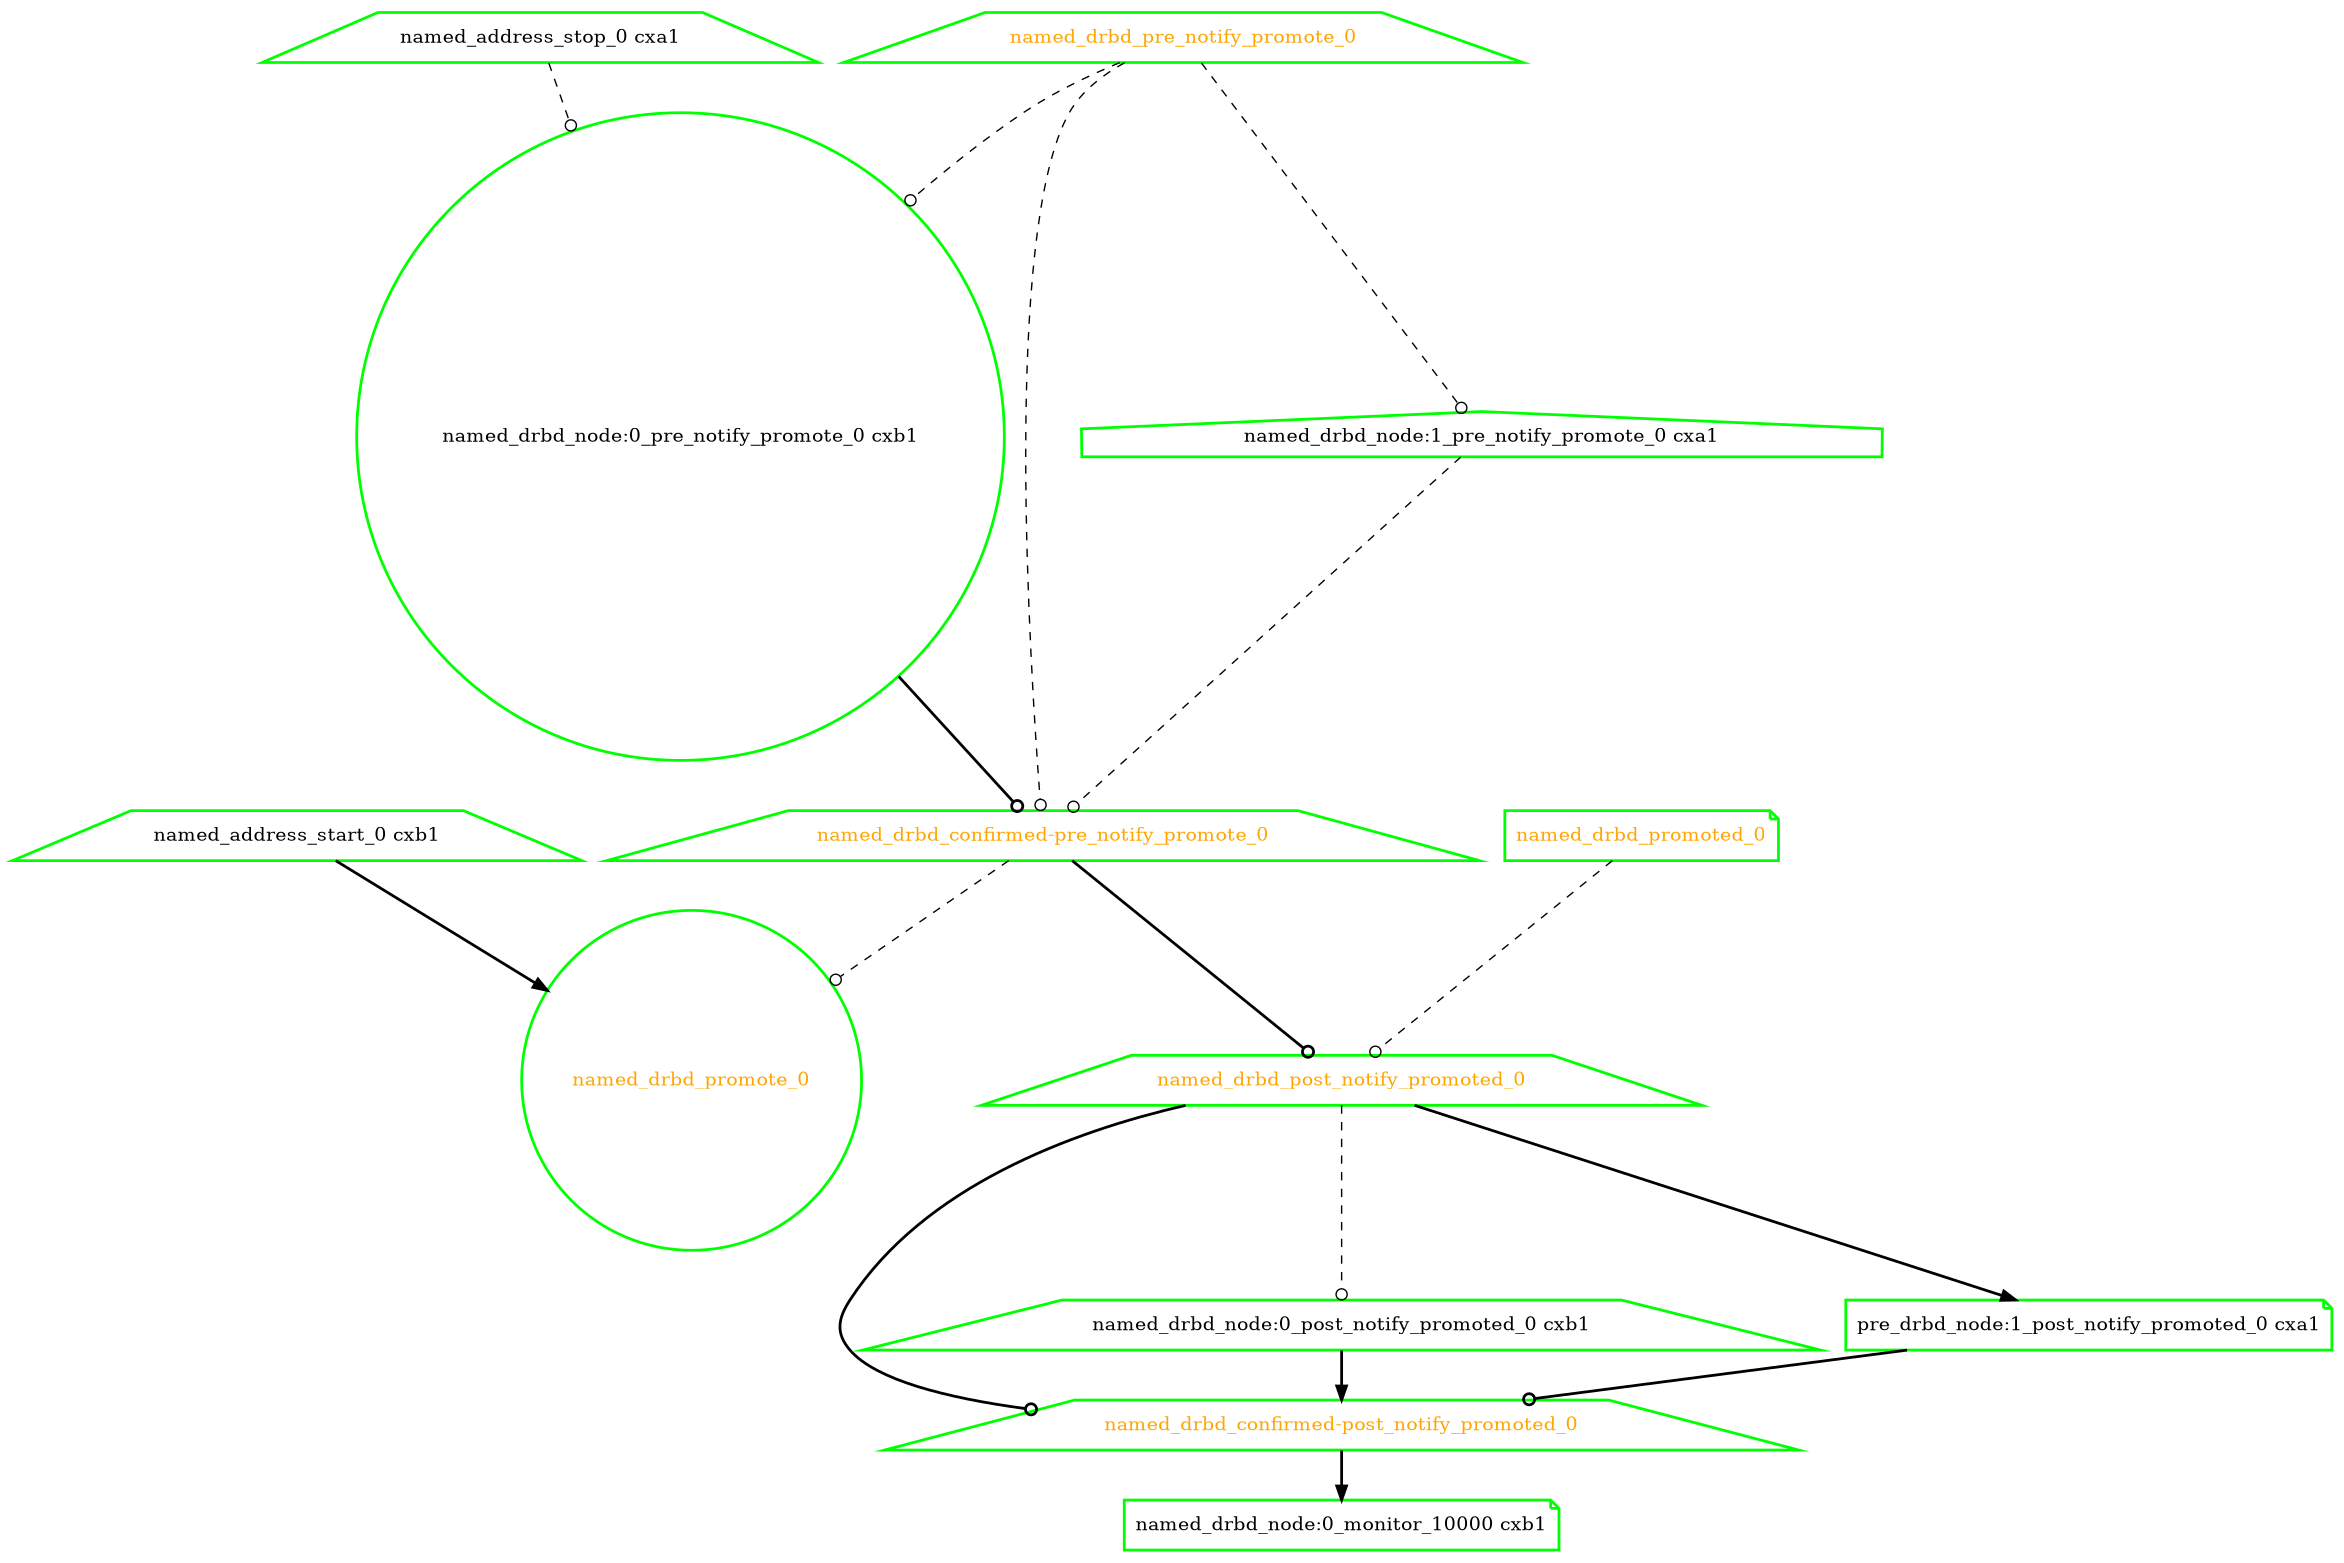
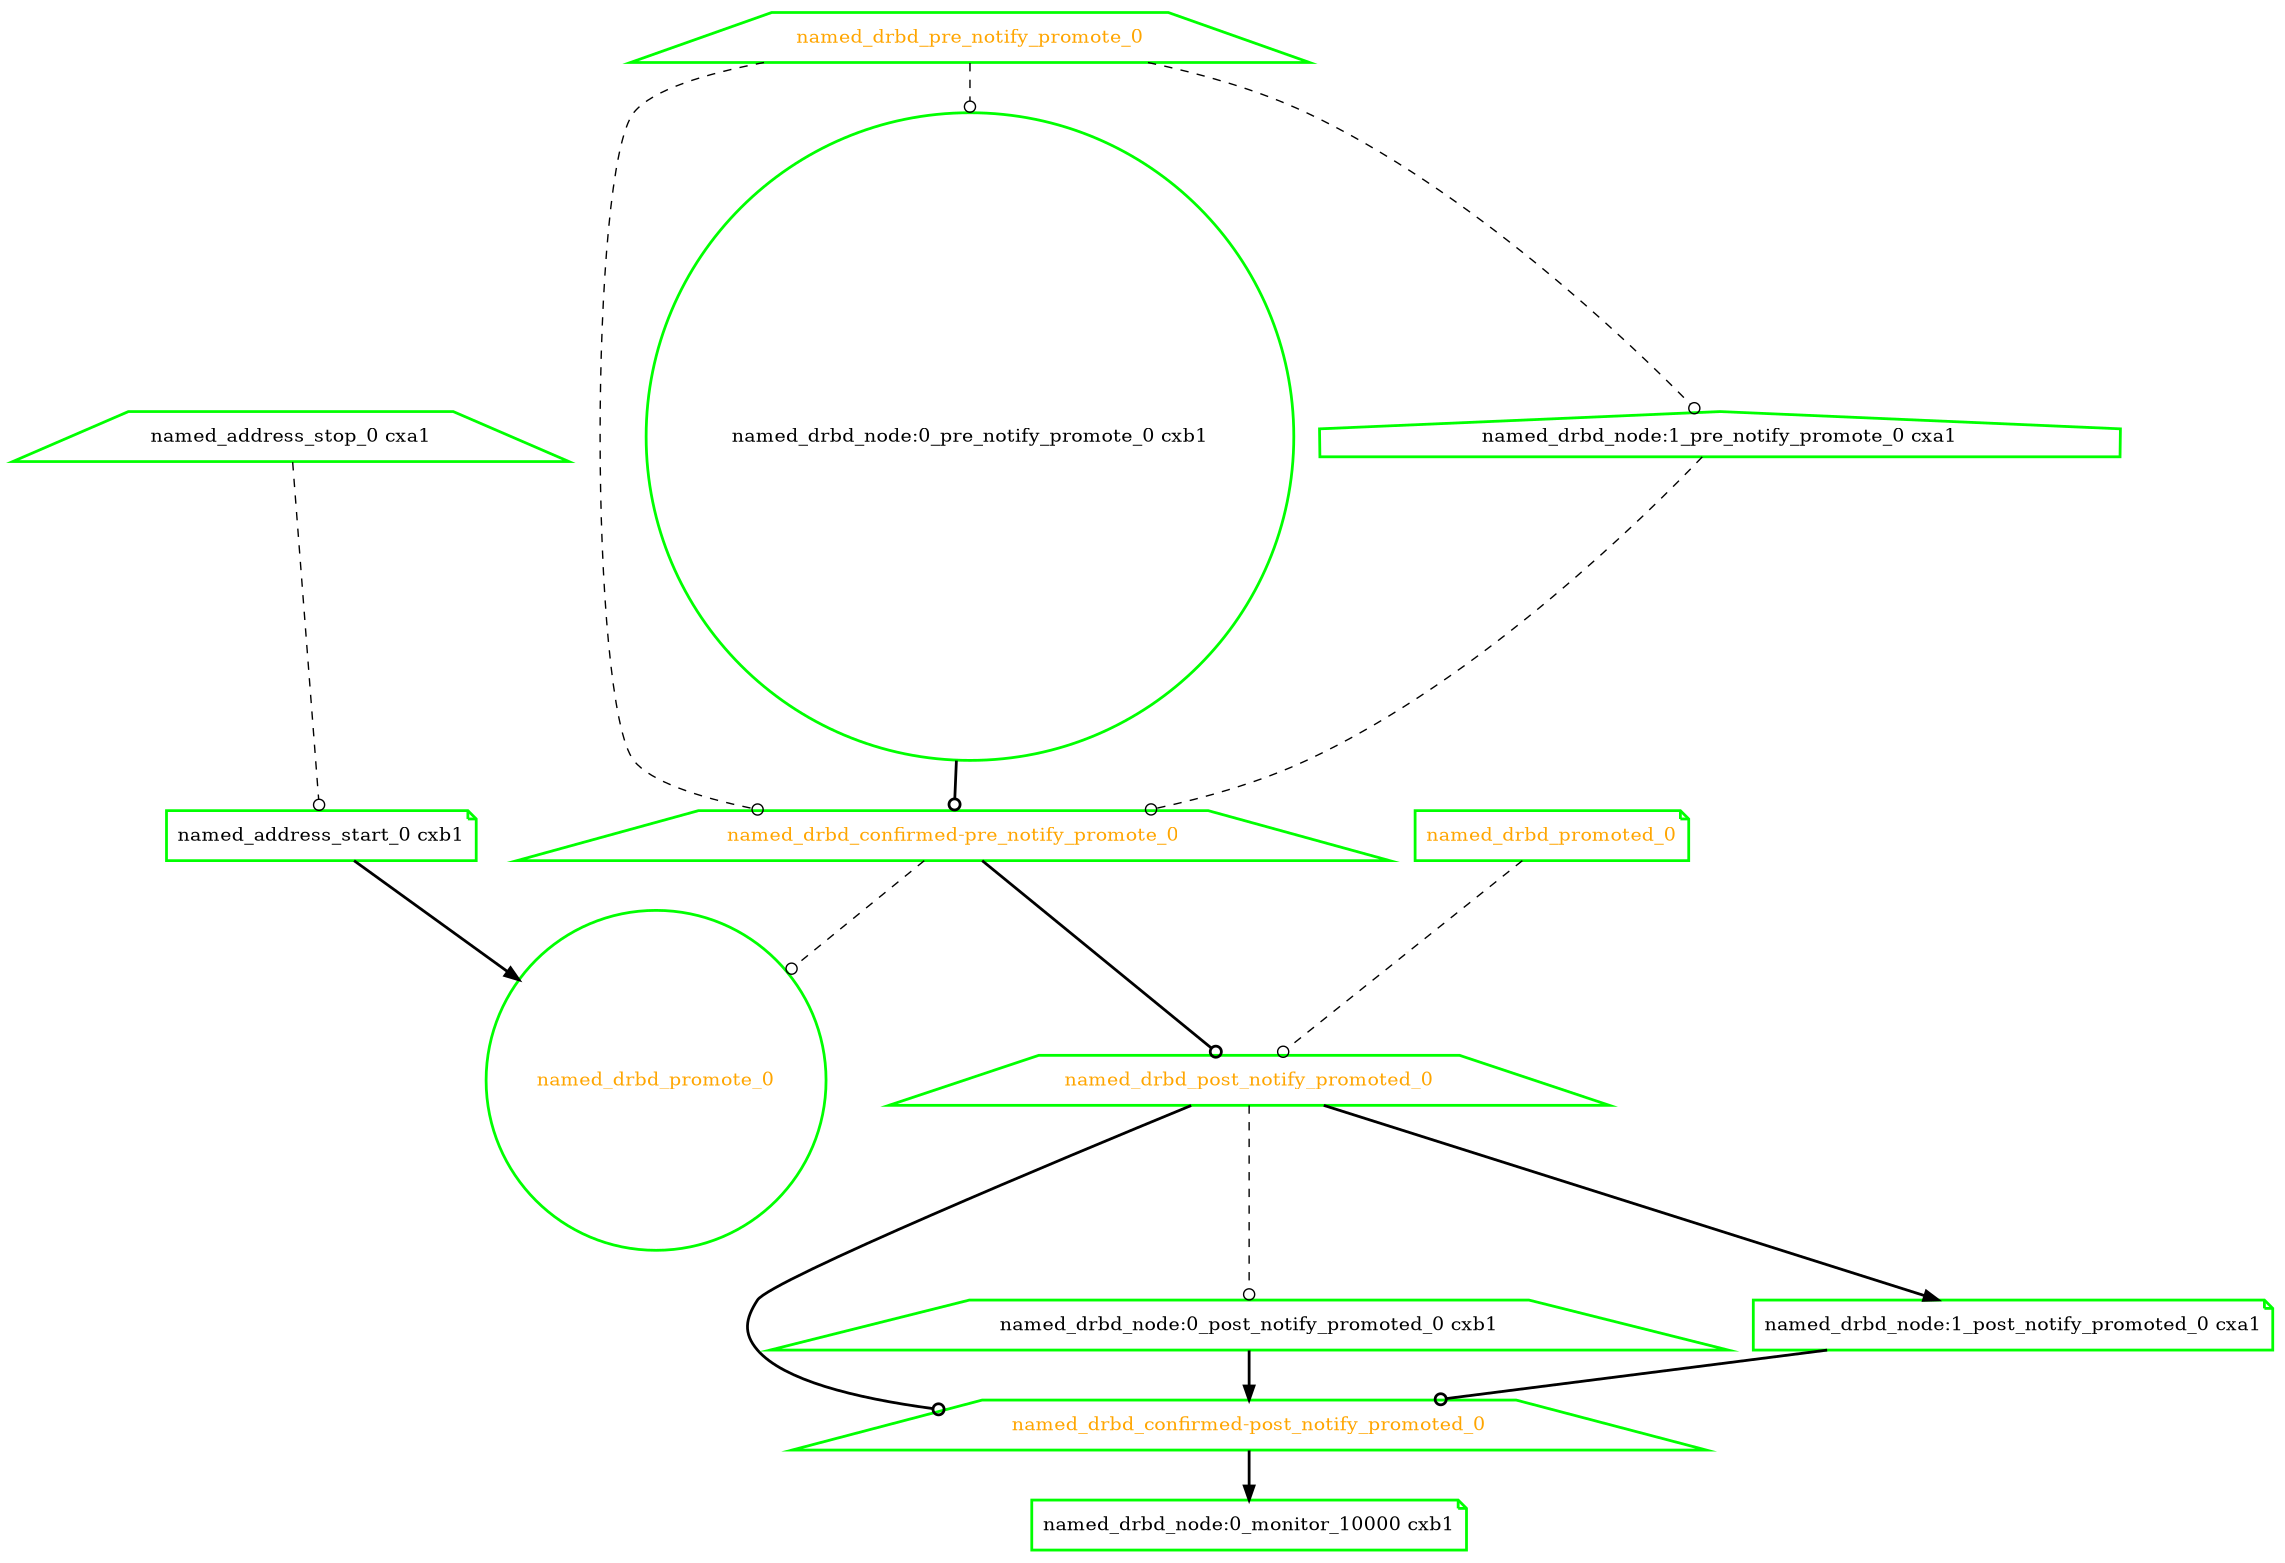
edge "named_address_stop_0 cxa1" -> "named_drbd_node:0_pre_notify_promote_0 cxb1": now "named_address_stop_0 cxa1" -> "named_address_start_0 cxb1"
node "named_address_start_0 cxb1": shape trapezium -> note
node "pre_drbd_node:1_post_notify_promoted_0 cxa1": label "pre_drbd_node:1_post_notify_promoted_0 cxa1" -> "named_drbd_node:1_post_notify_promoted_0 cxa1"
